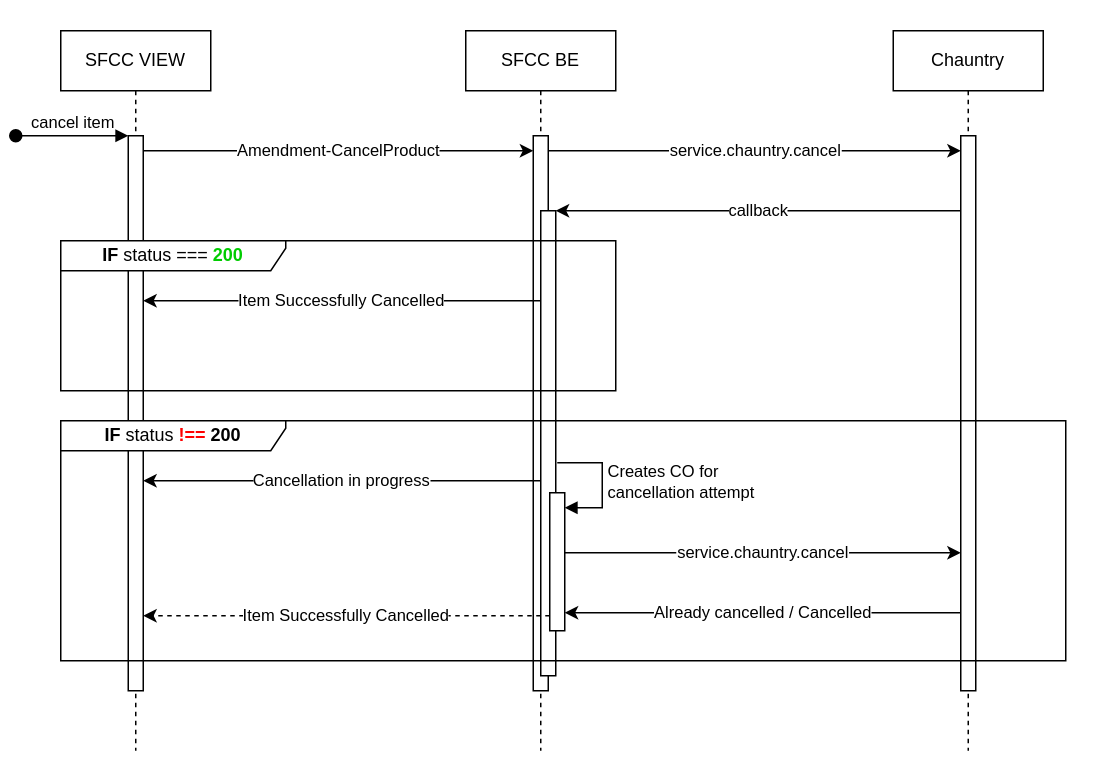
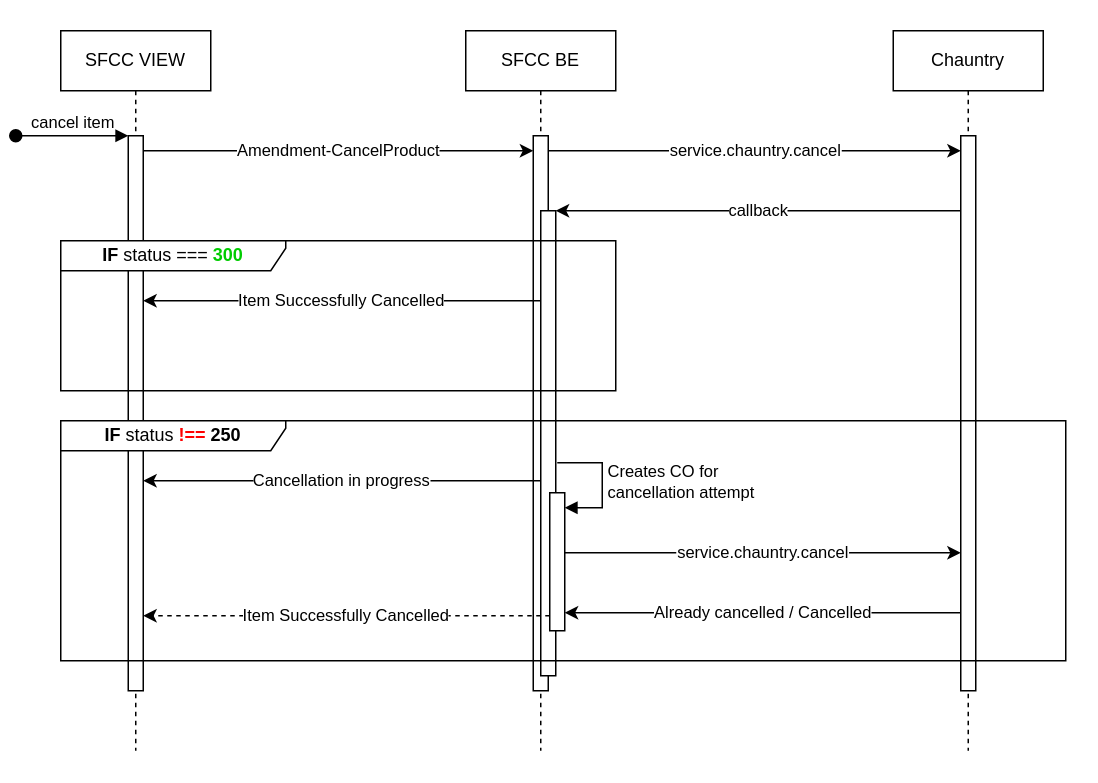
node "IF status === 200": label "IF status === 200" -> "IF status === 300"
node "IF status !== 200": label "IF status !== 200" -> "IF status !== 250"
